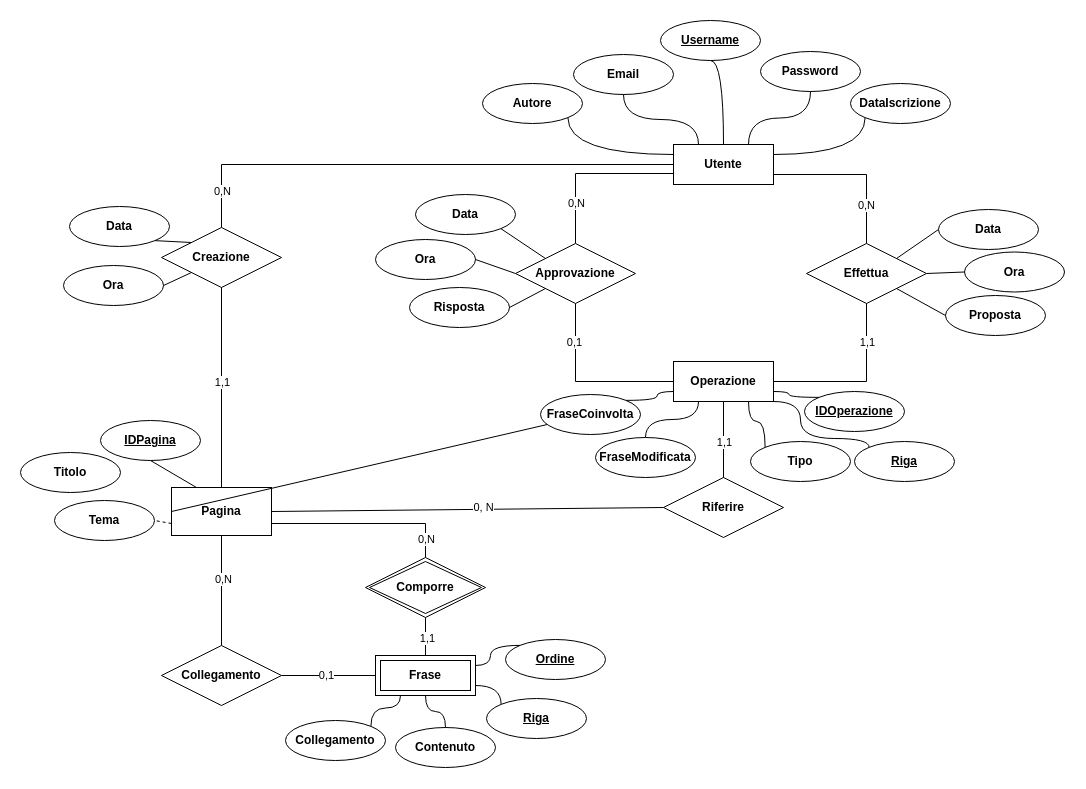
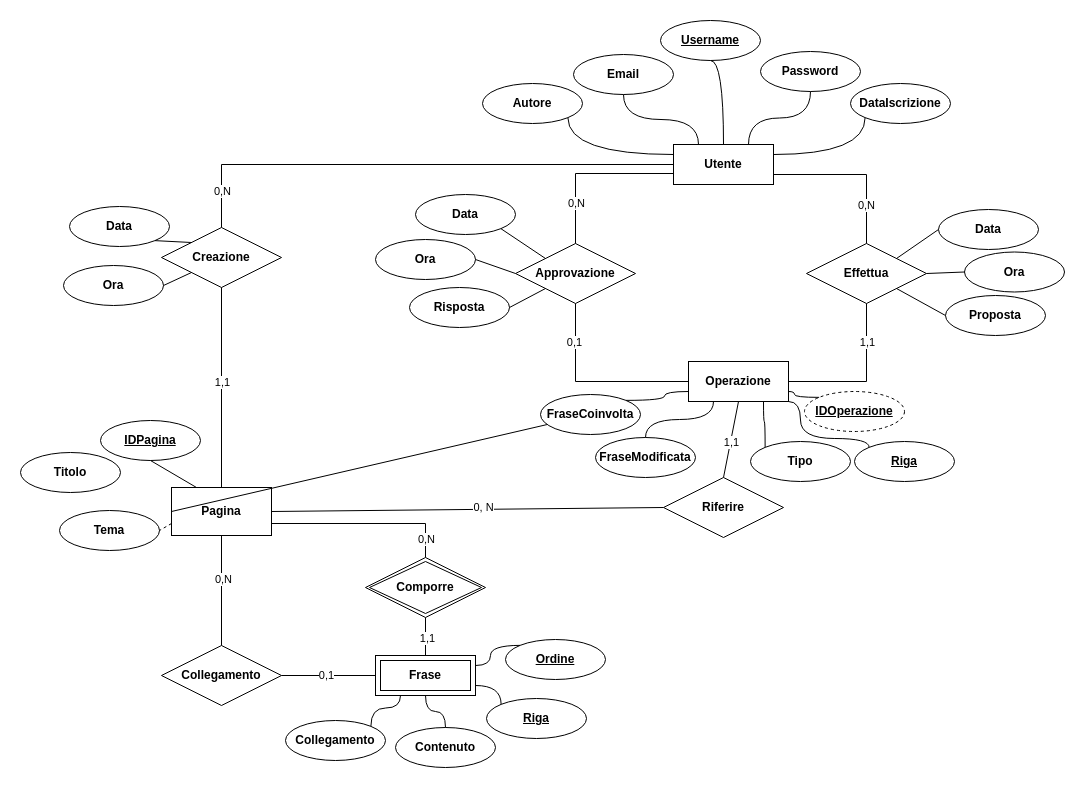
node "Operazione": moved (724, 382) -> (739, 382)
node "IDOperazione": style solid -> dashed
node "Tema": moved (105, 521) -> (110, 531)
